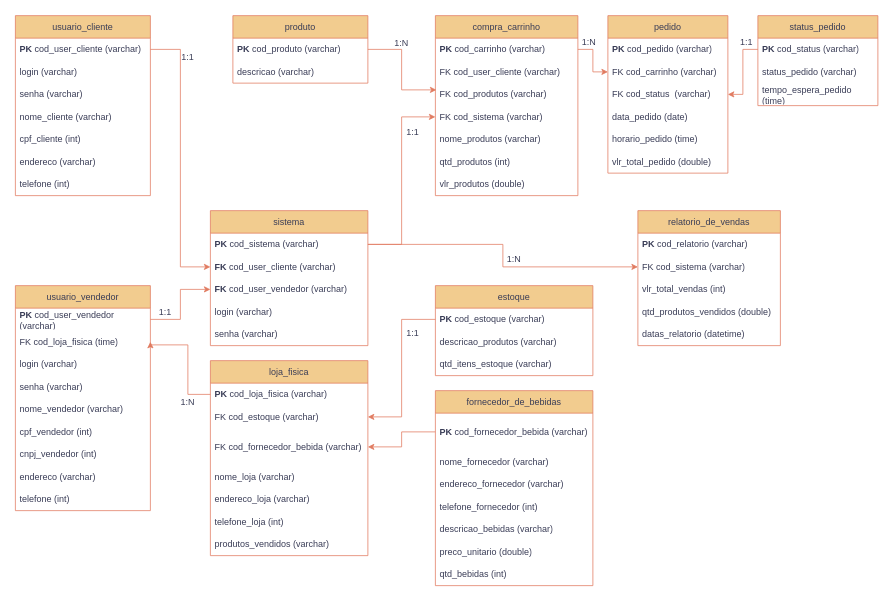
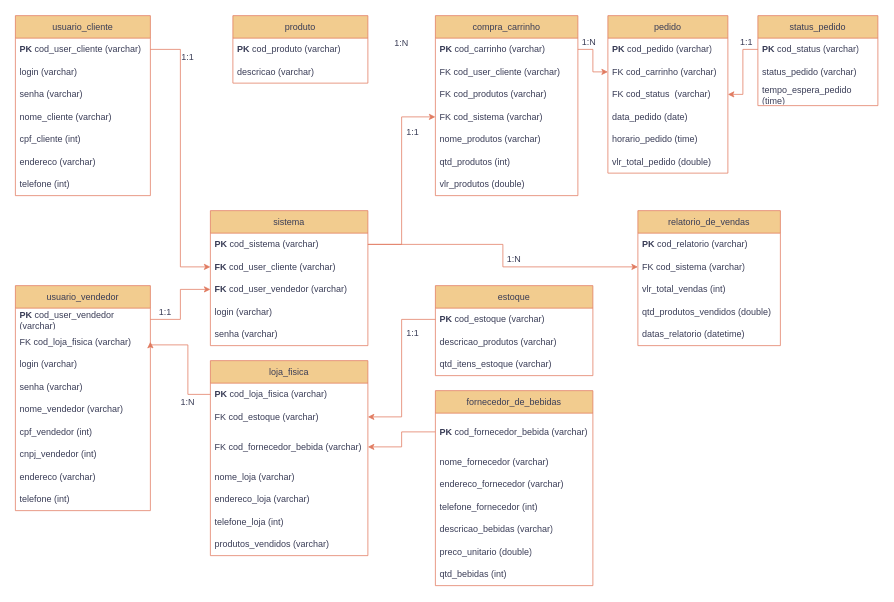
edge "produto" -> "FK cod_produtos (varchar)": removed
node "FK cod_loja_fisica (time)": label "FK cod_loja_fisica (time)" -> "FK cod_loja_fisica (varchar)"
